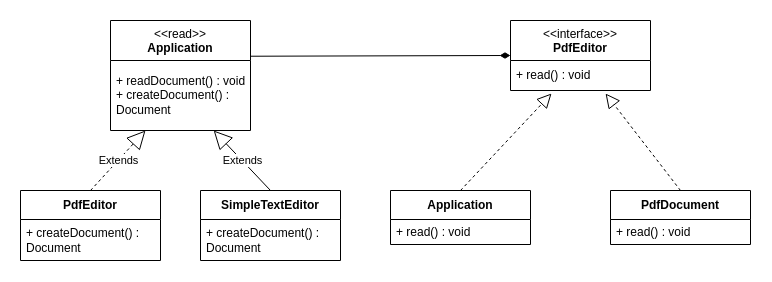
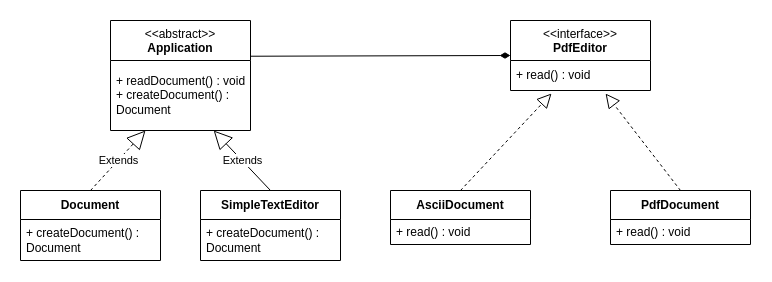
node "<<read>> Application": label "<<read>> Application" -> "<<abstract>> Application"
node "PdfEditor": label "PdfEditor" -> "Document"
node "Application": label "Application" -> "AsciiDocument"
